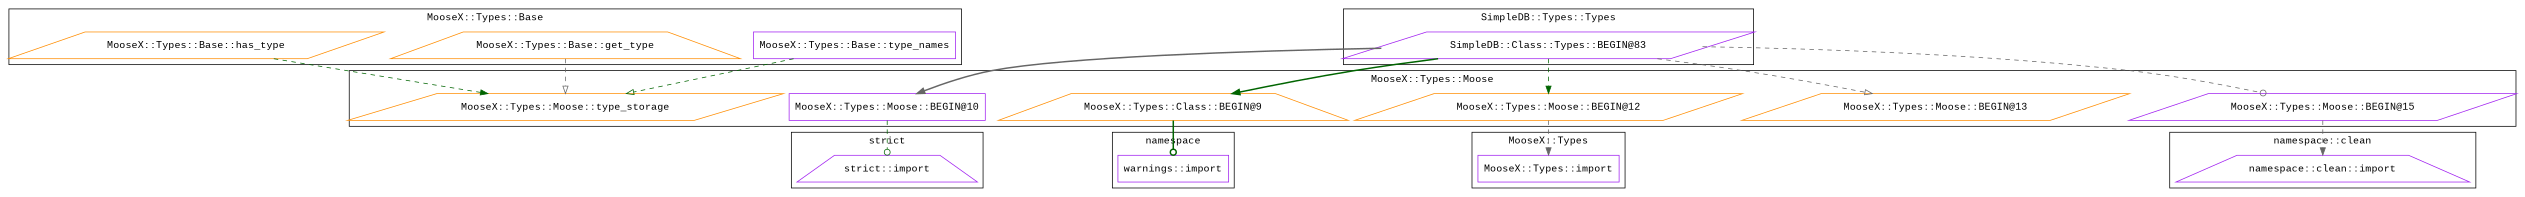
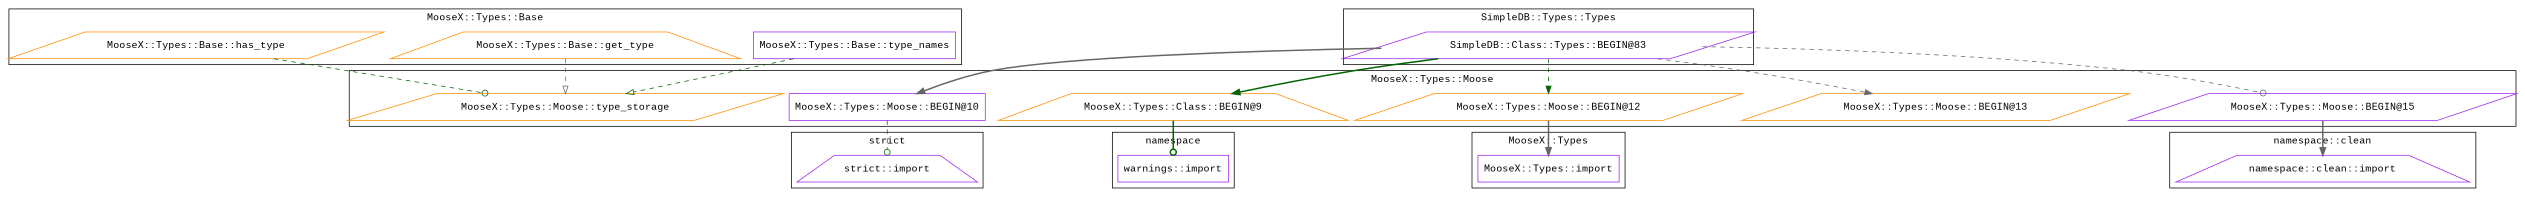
edge "SimpleDB::Class::Types::BEGIN@83" -> "MooseX::Types::Moose::BEGIN@13": arrowhead onormal -> normal
edge "MooseX::Types::Base::has_type" -> "MooseX::Types::Moose::type_storage": arrowhead normal -> odot
edge "MooseX::Types::Moose::BEGIN@12" -> "MooseX::Types::import": style dashed -> bold
edge "MooseX::Types::Moose::BEGIN@15" -> "namespace::clean::import": style dashed -> bold
